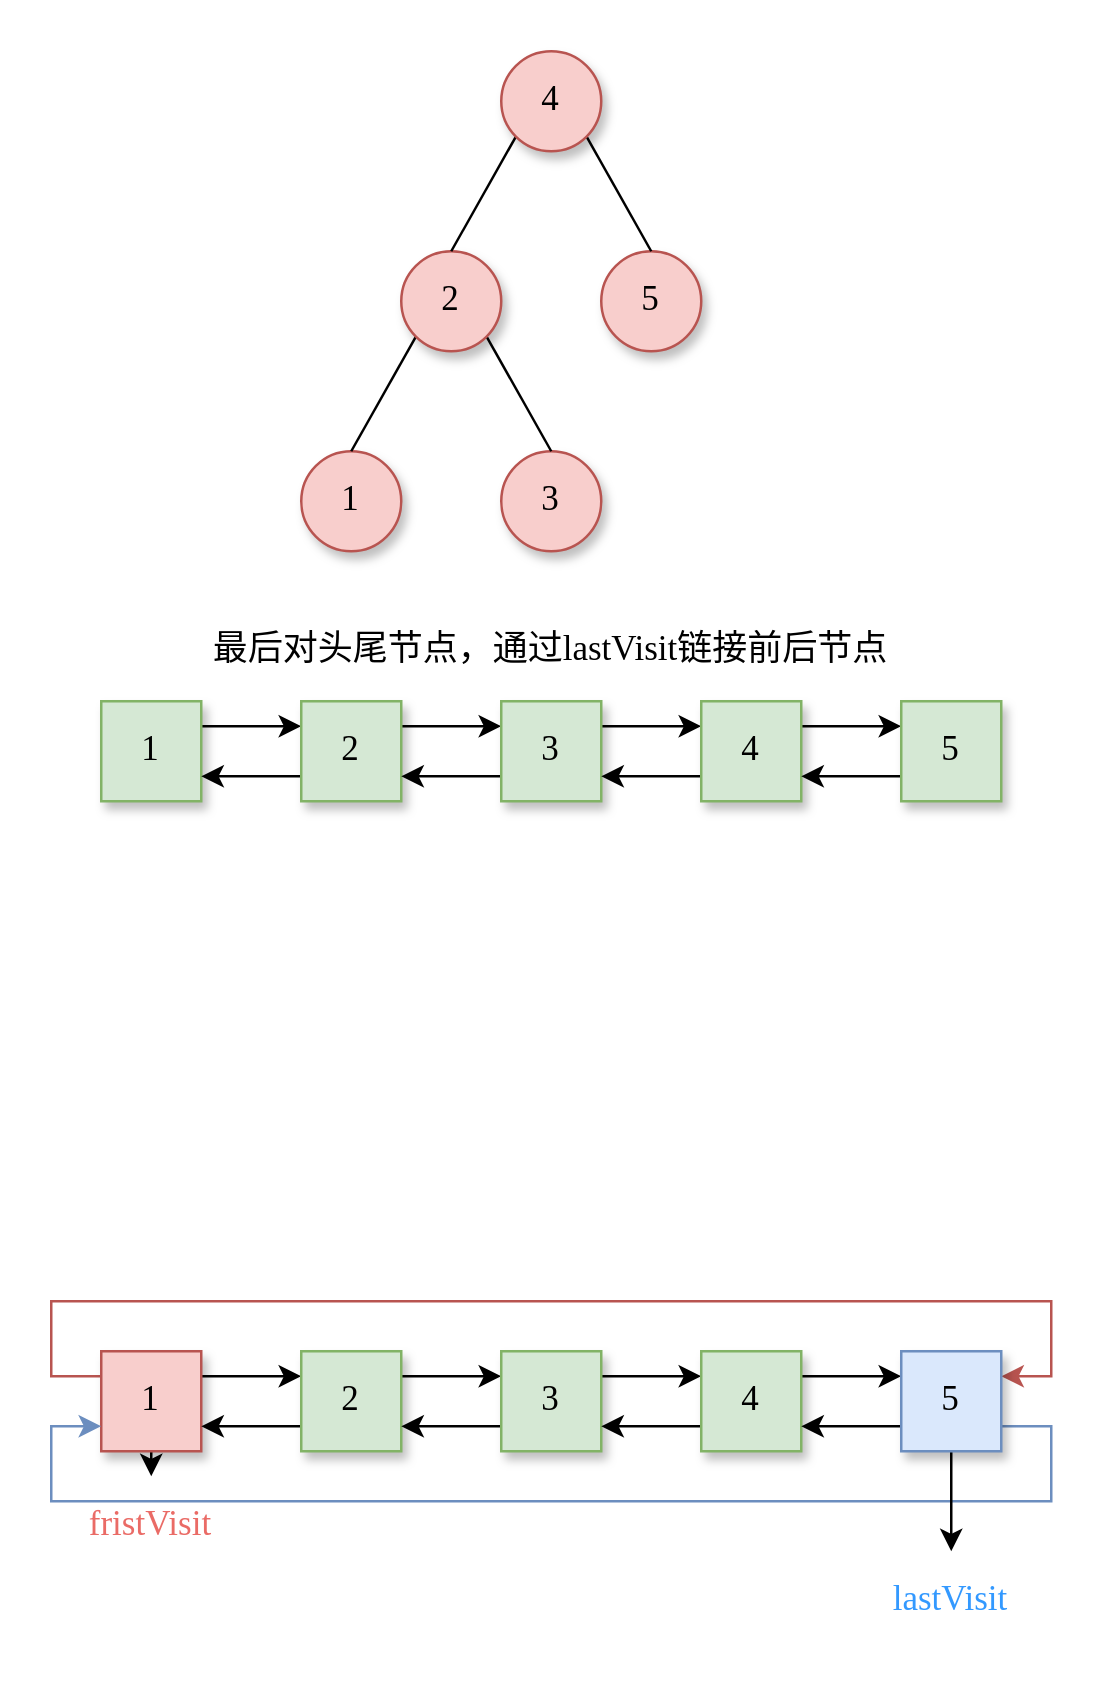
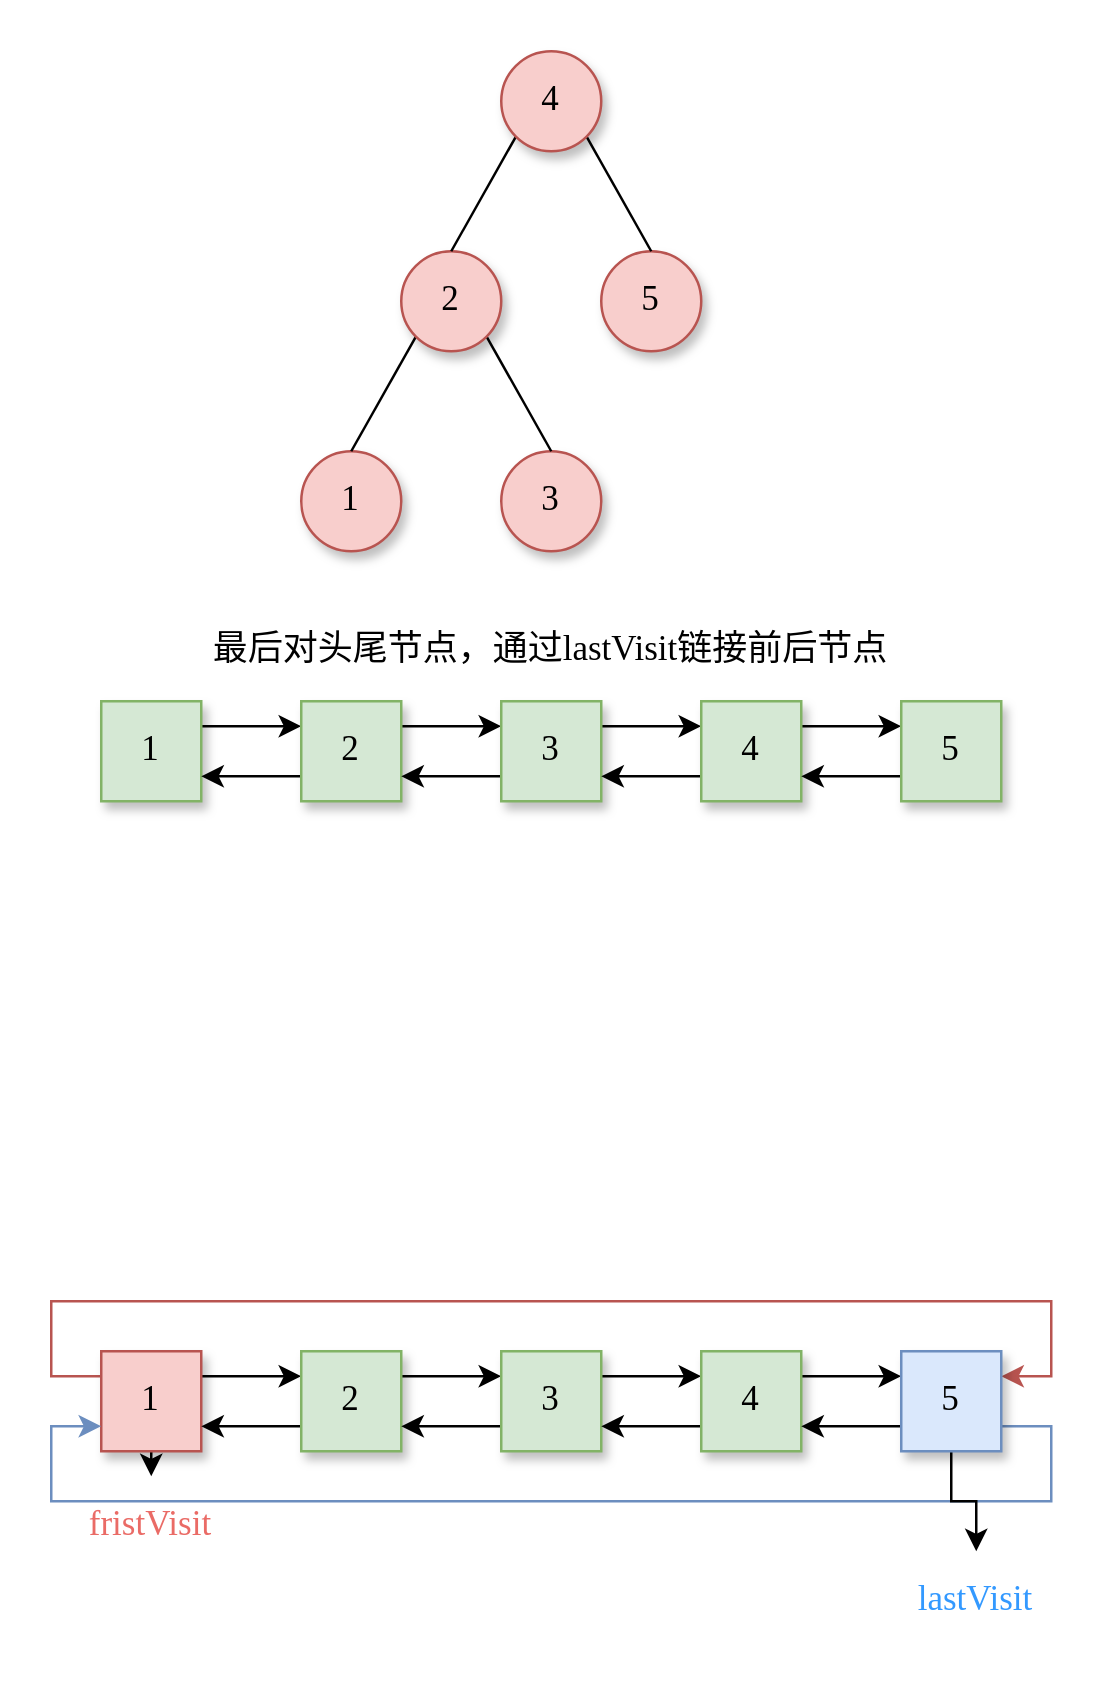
node "lastVisit": moved (951, 1601) -> (976, 1601)
